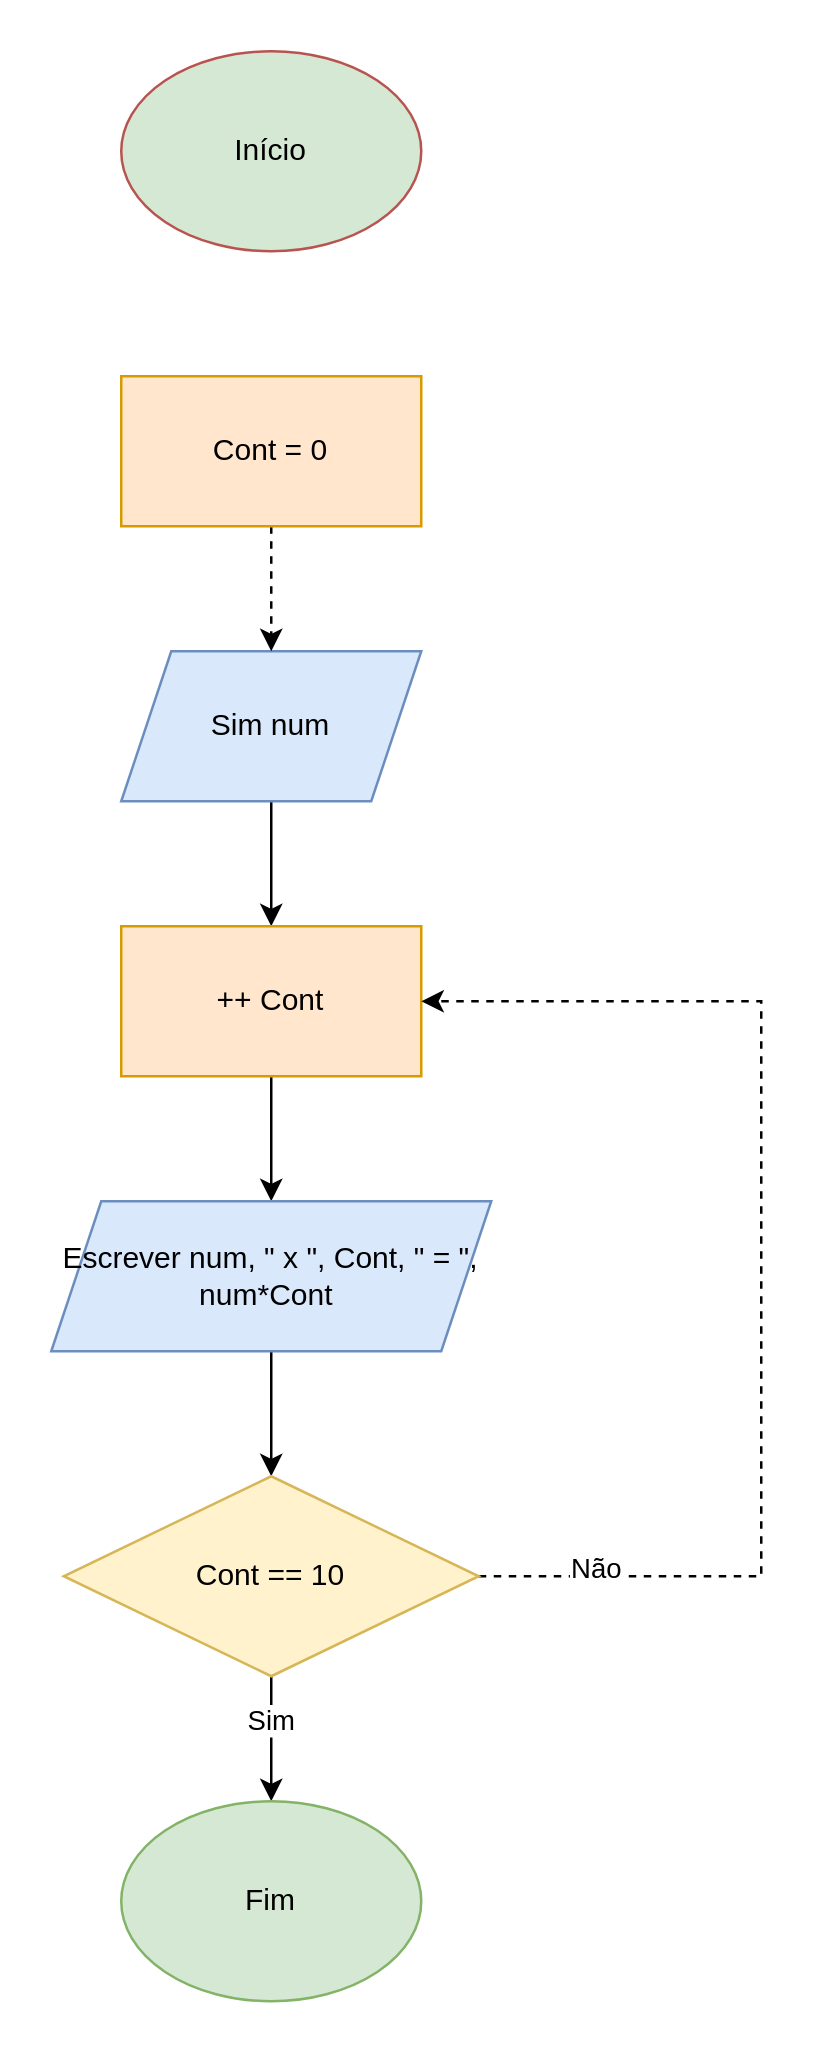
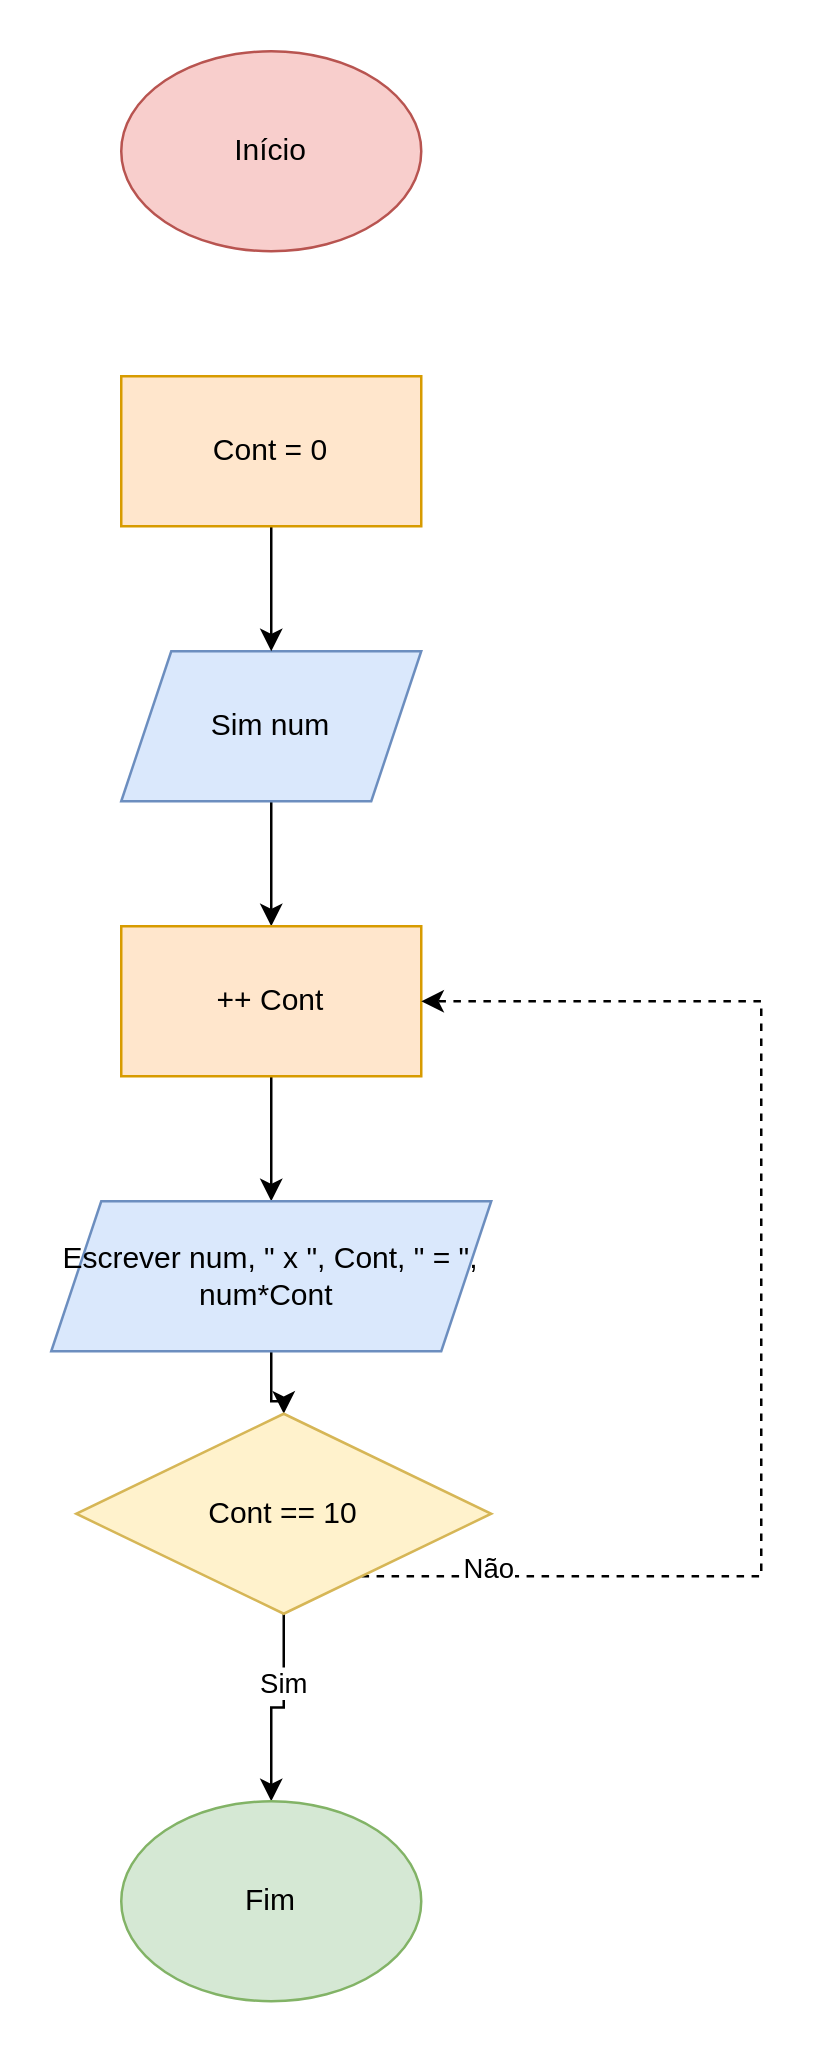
node "Início": fillcolor #d5e8d4 -> #f8cecc
edge "Cont = 0" -> "Sim num": style dashed -> solid
node "Cont == 10": moved (271, 1576) -> (284, 1514)
